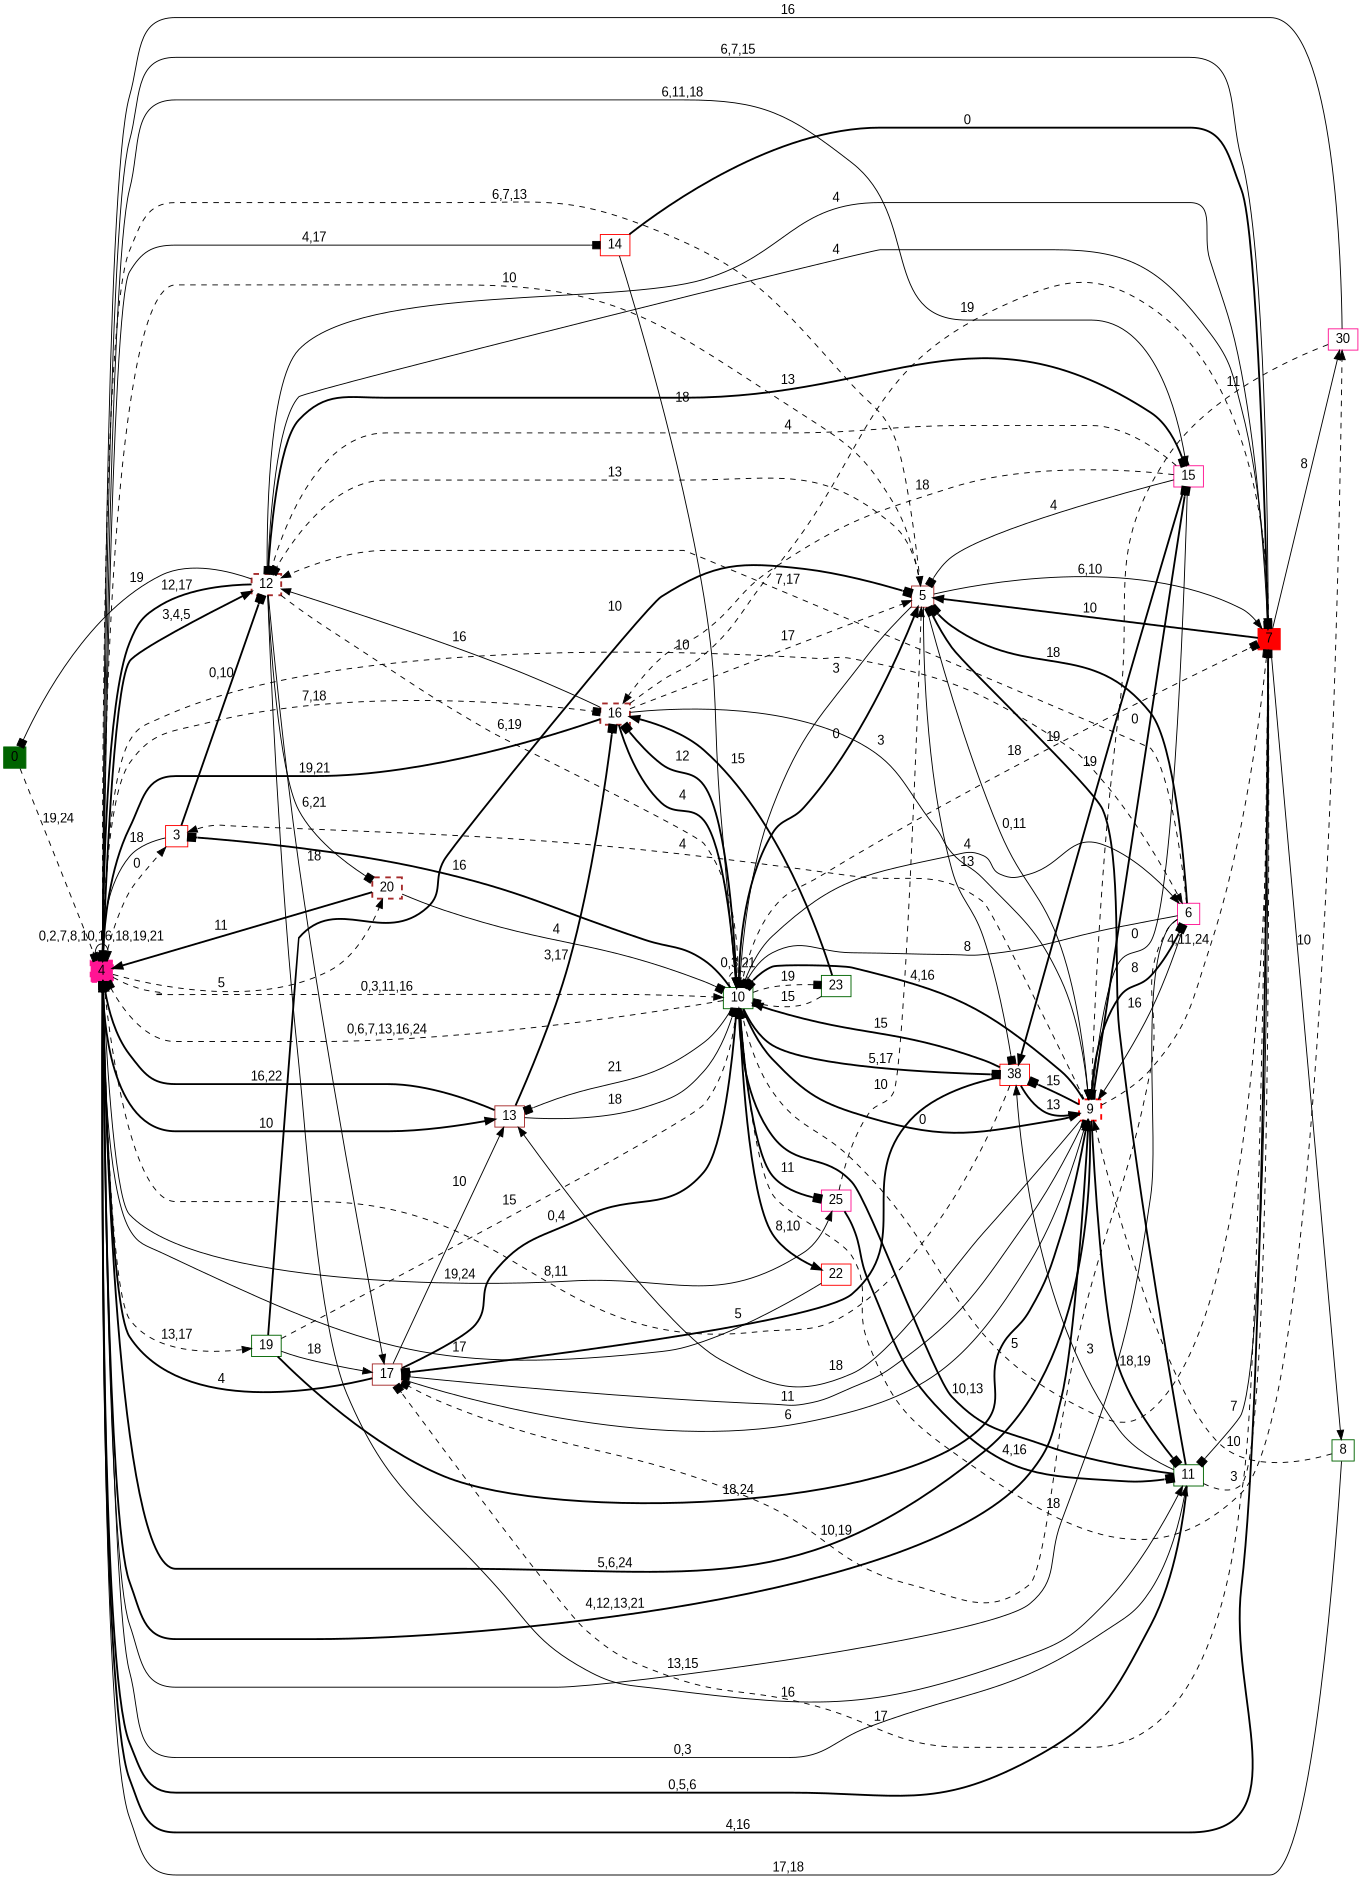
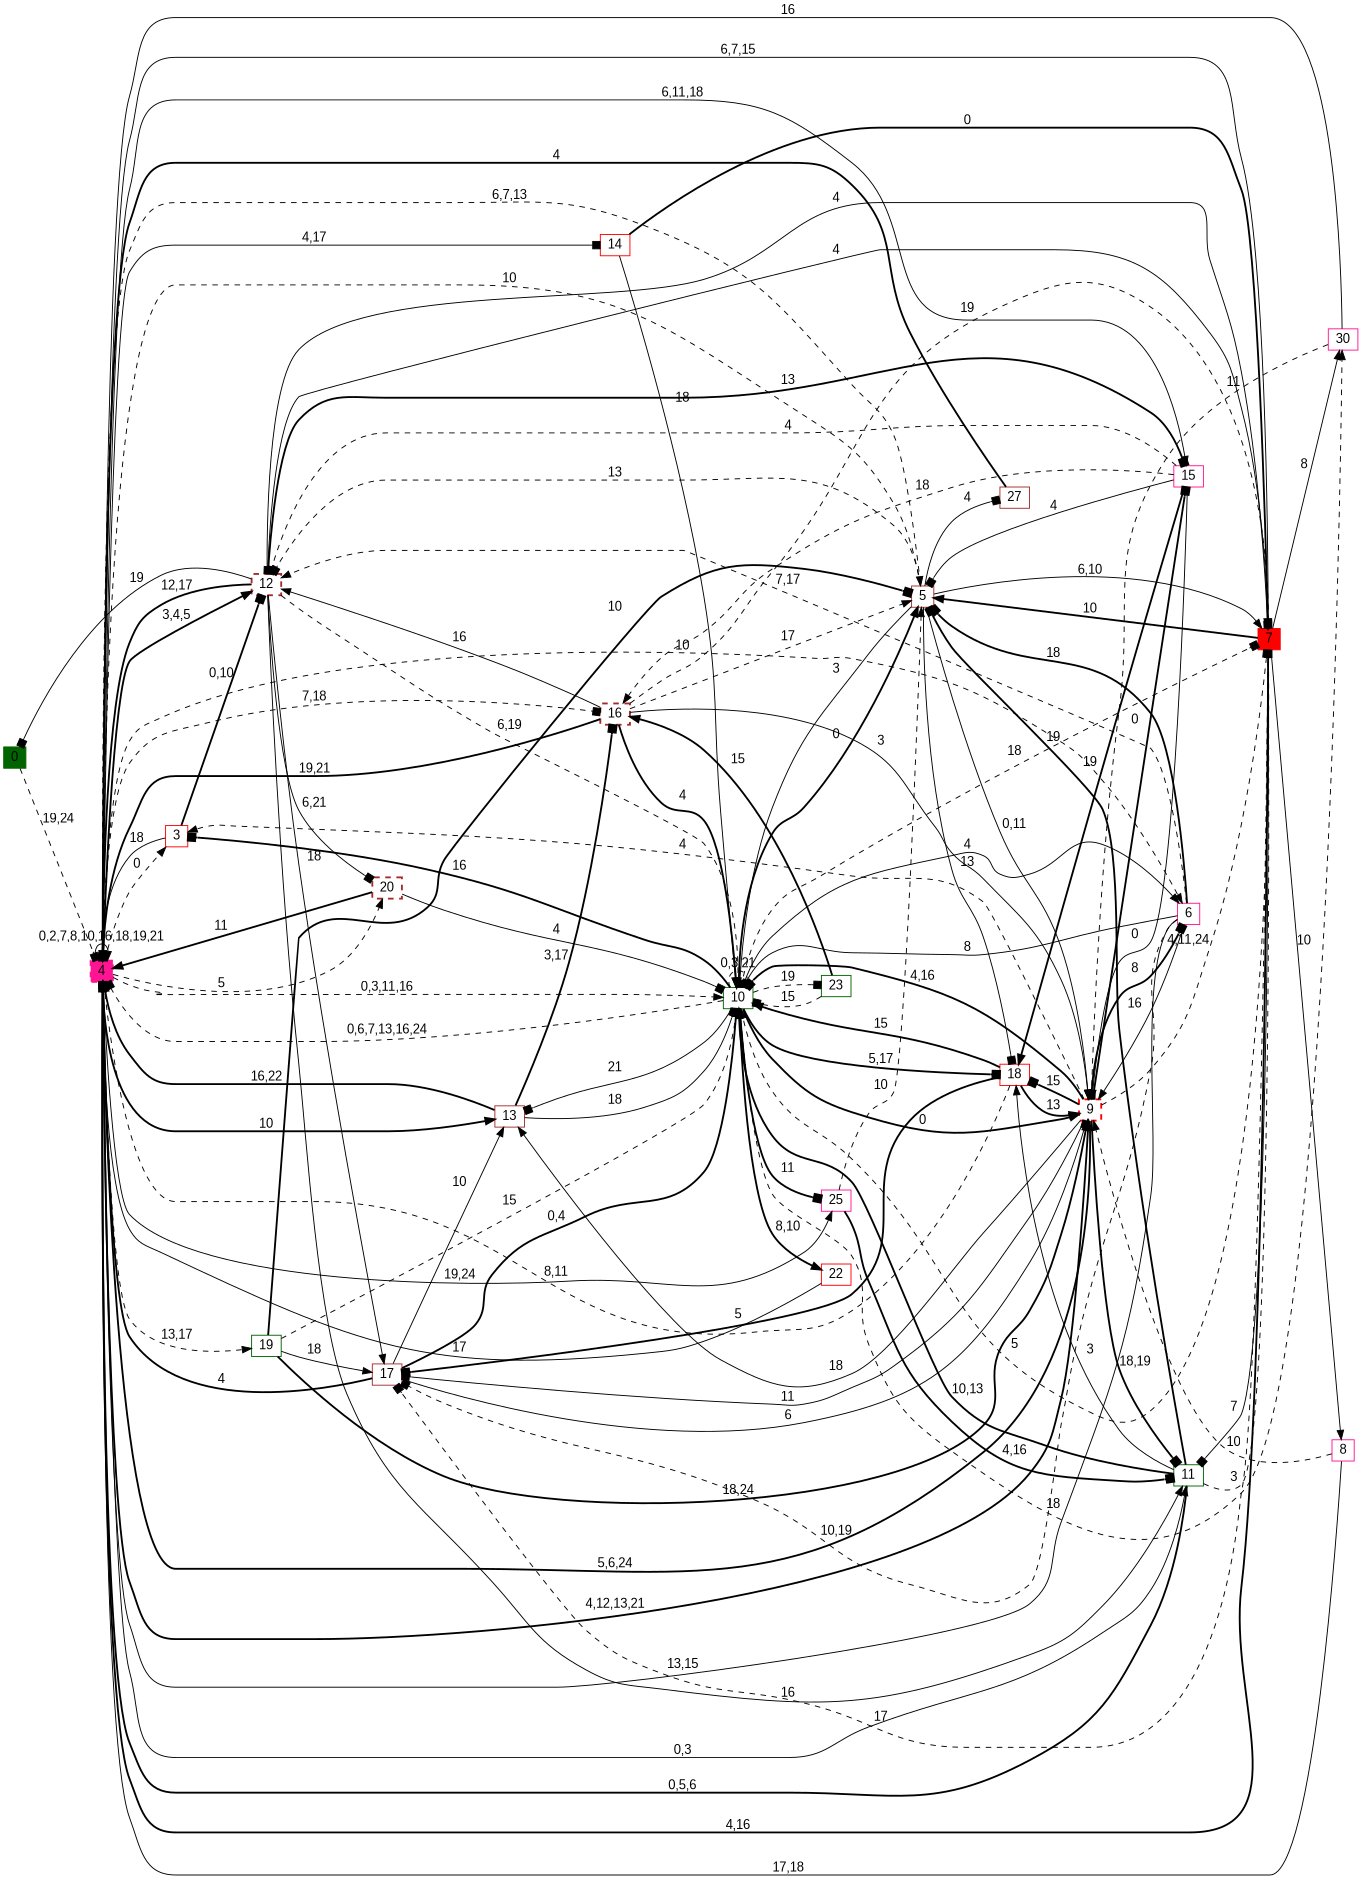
node "27": added
edge "10" -> "16": removed, label "12"
node "38": label "38" -> "18"
node "8": color darkgreen -> deeppink
